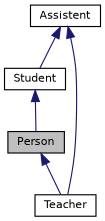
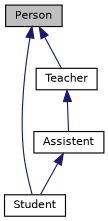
edge "Teacher" -> "Assistent": reversed
edge "Person" -> "Student": reversed
